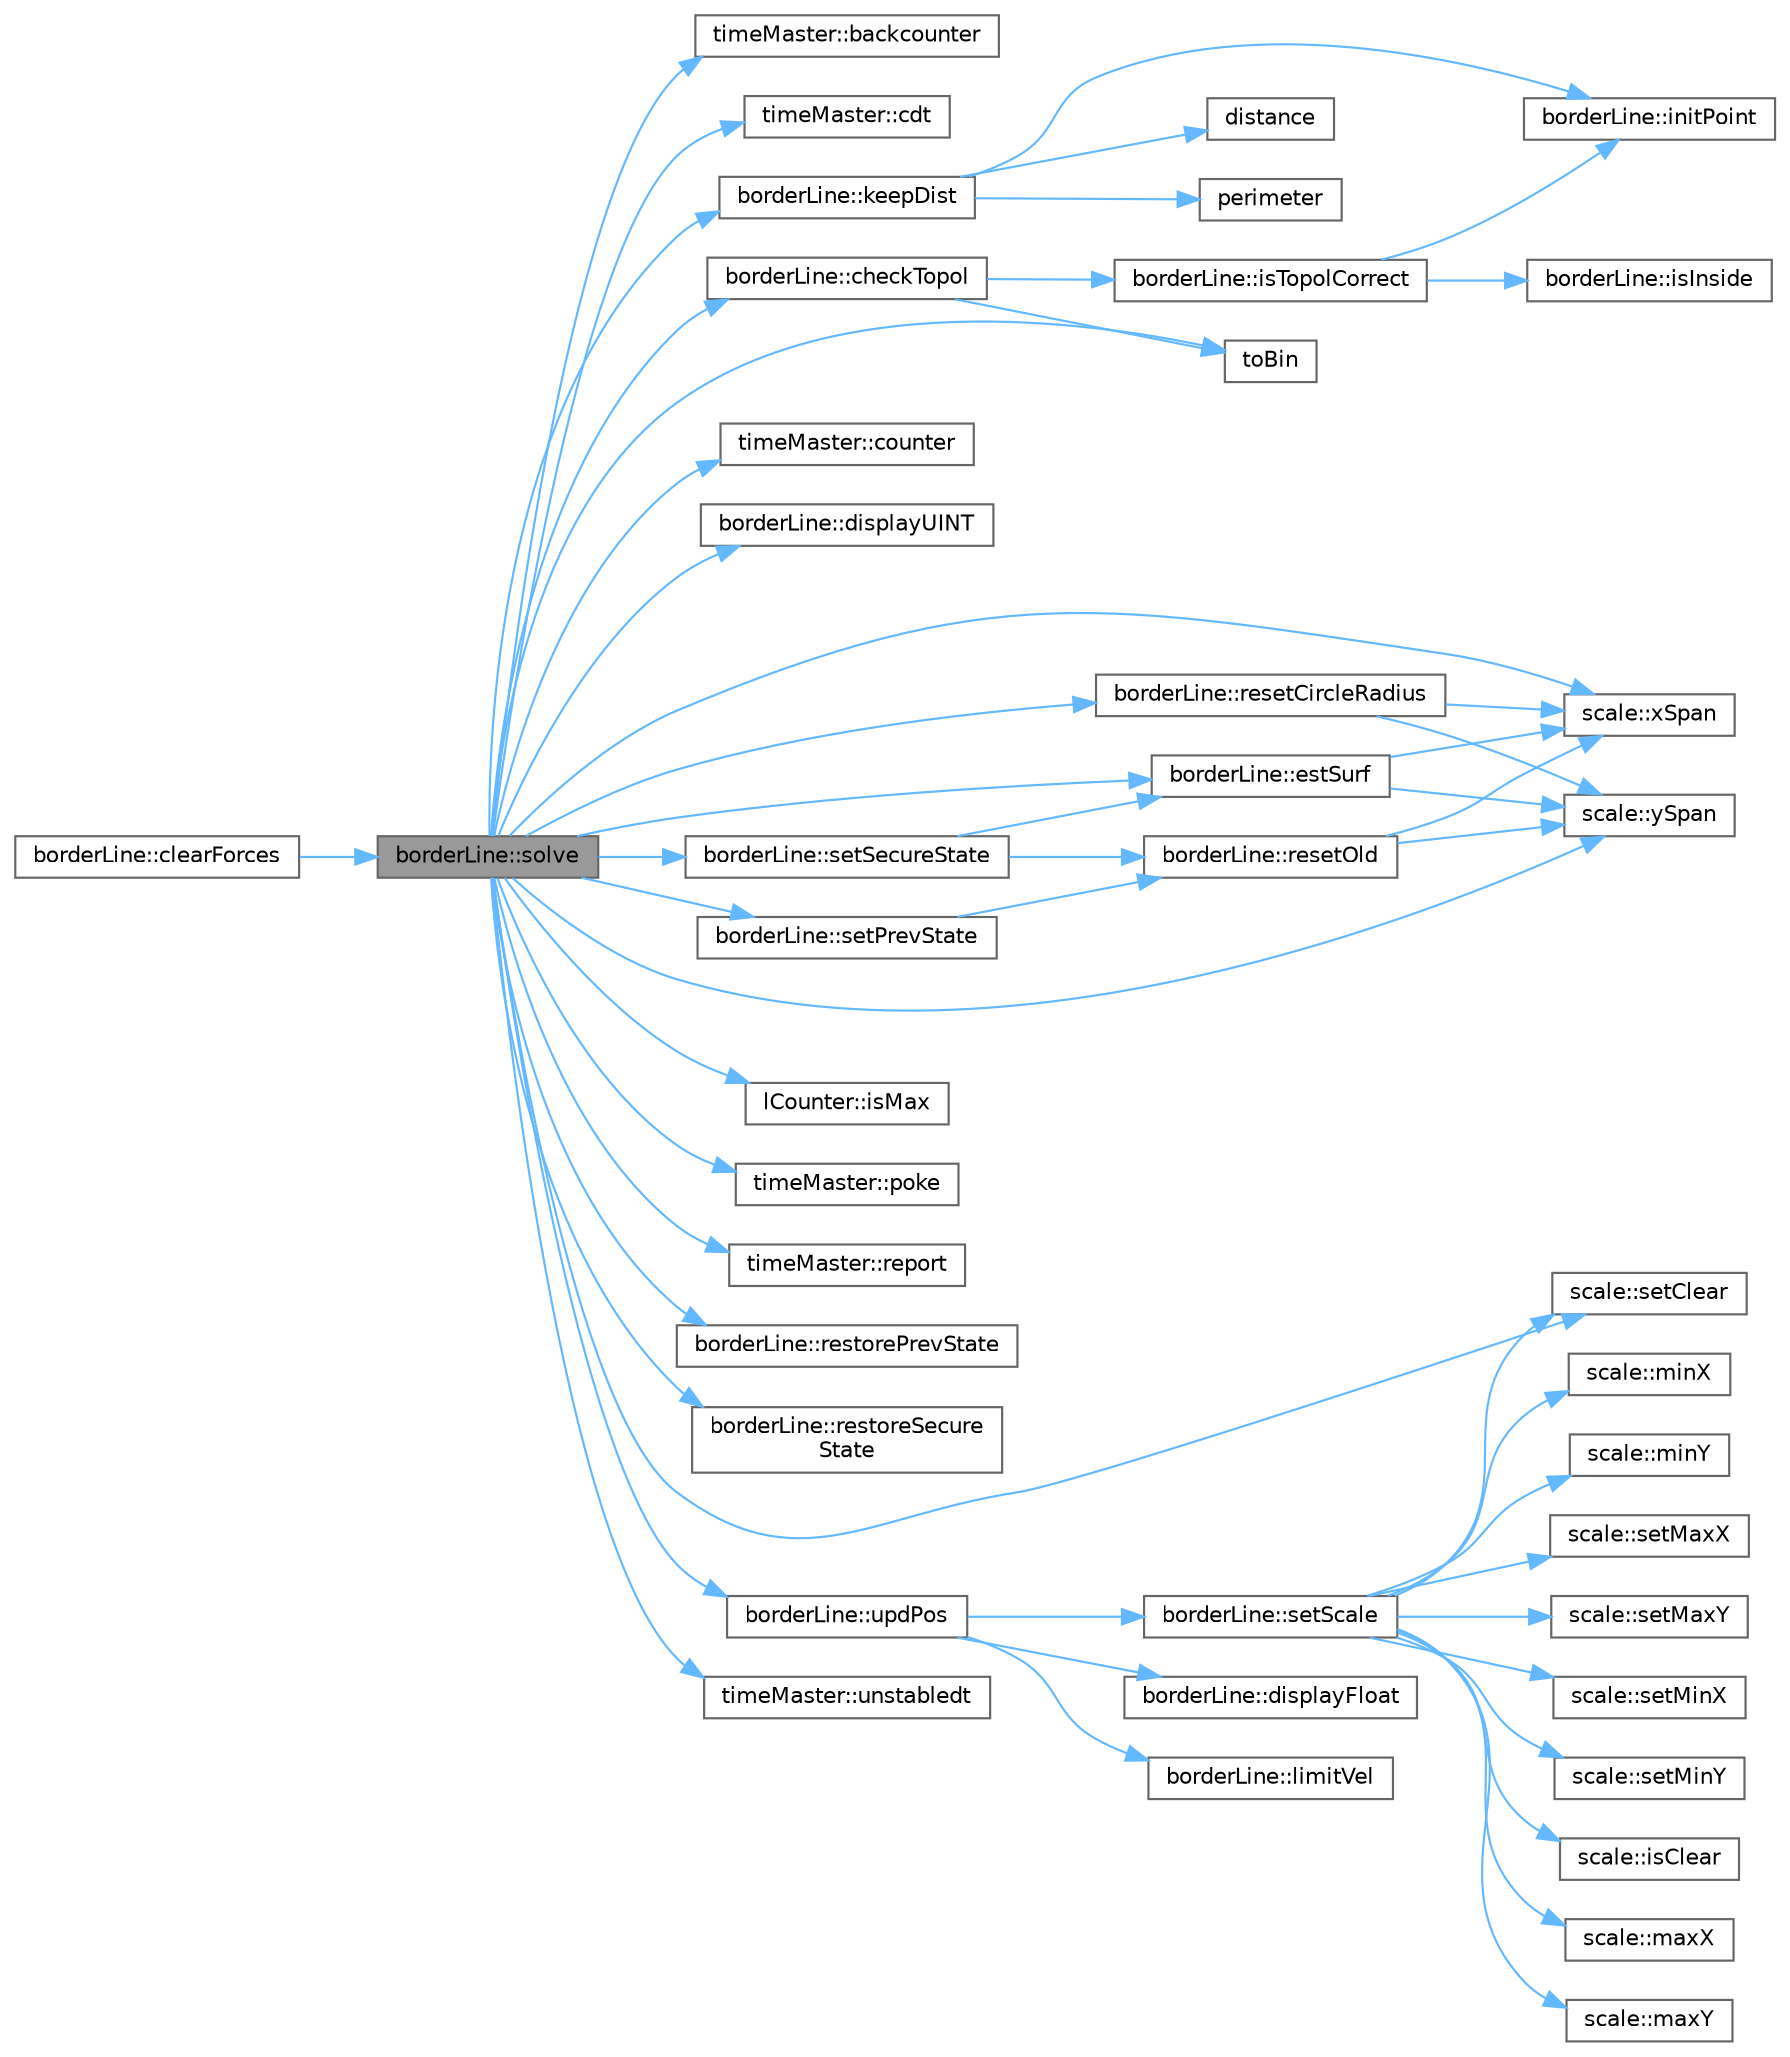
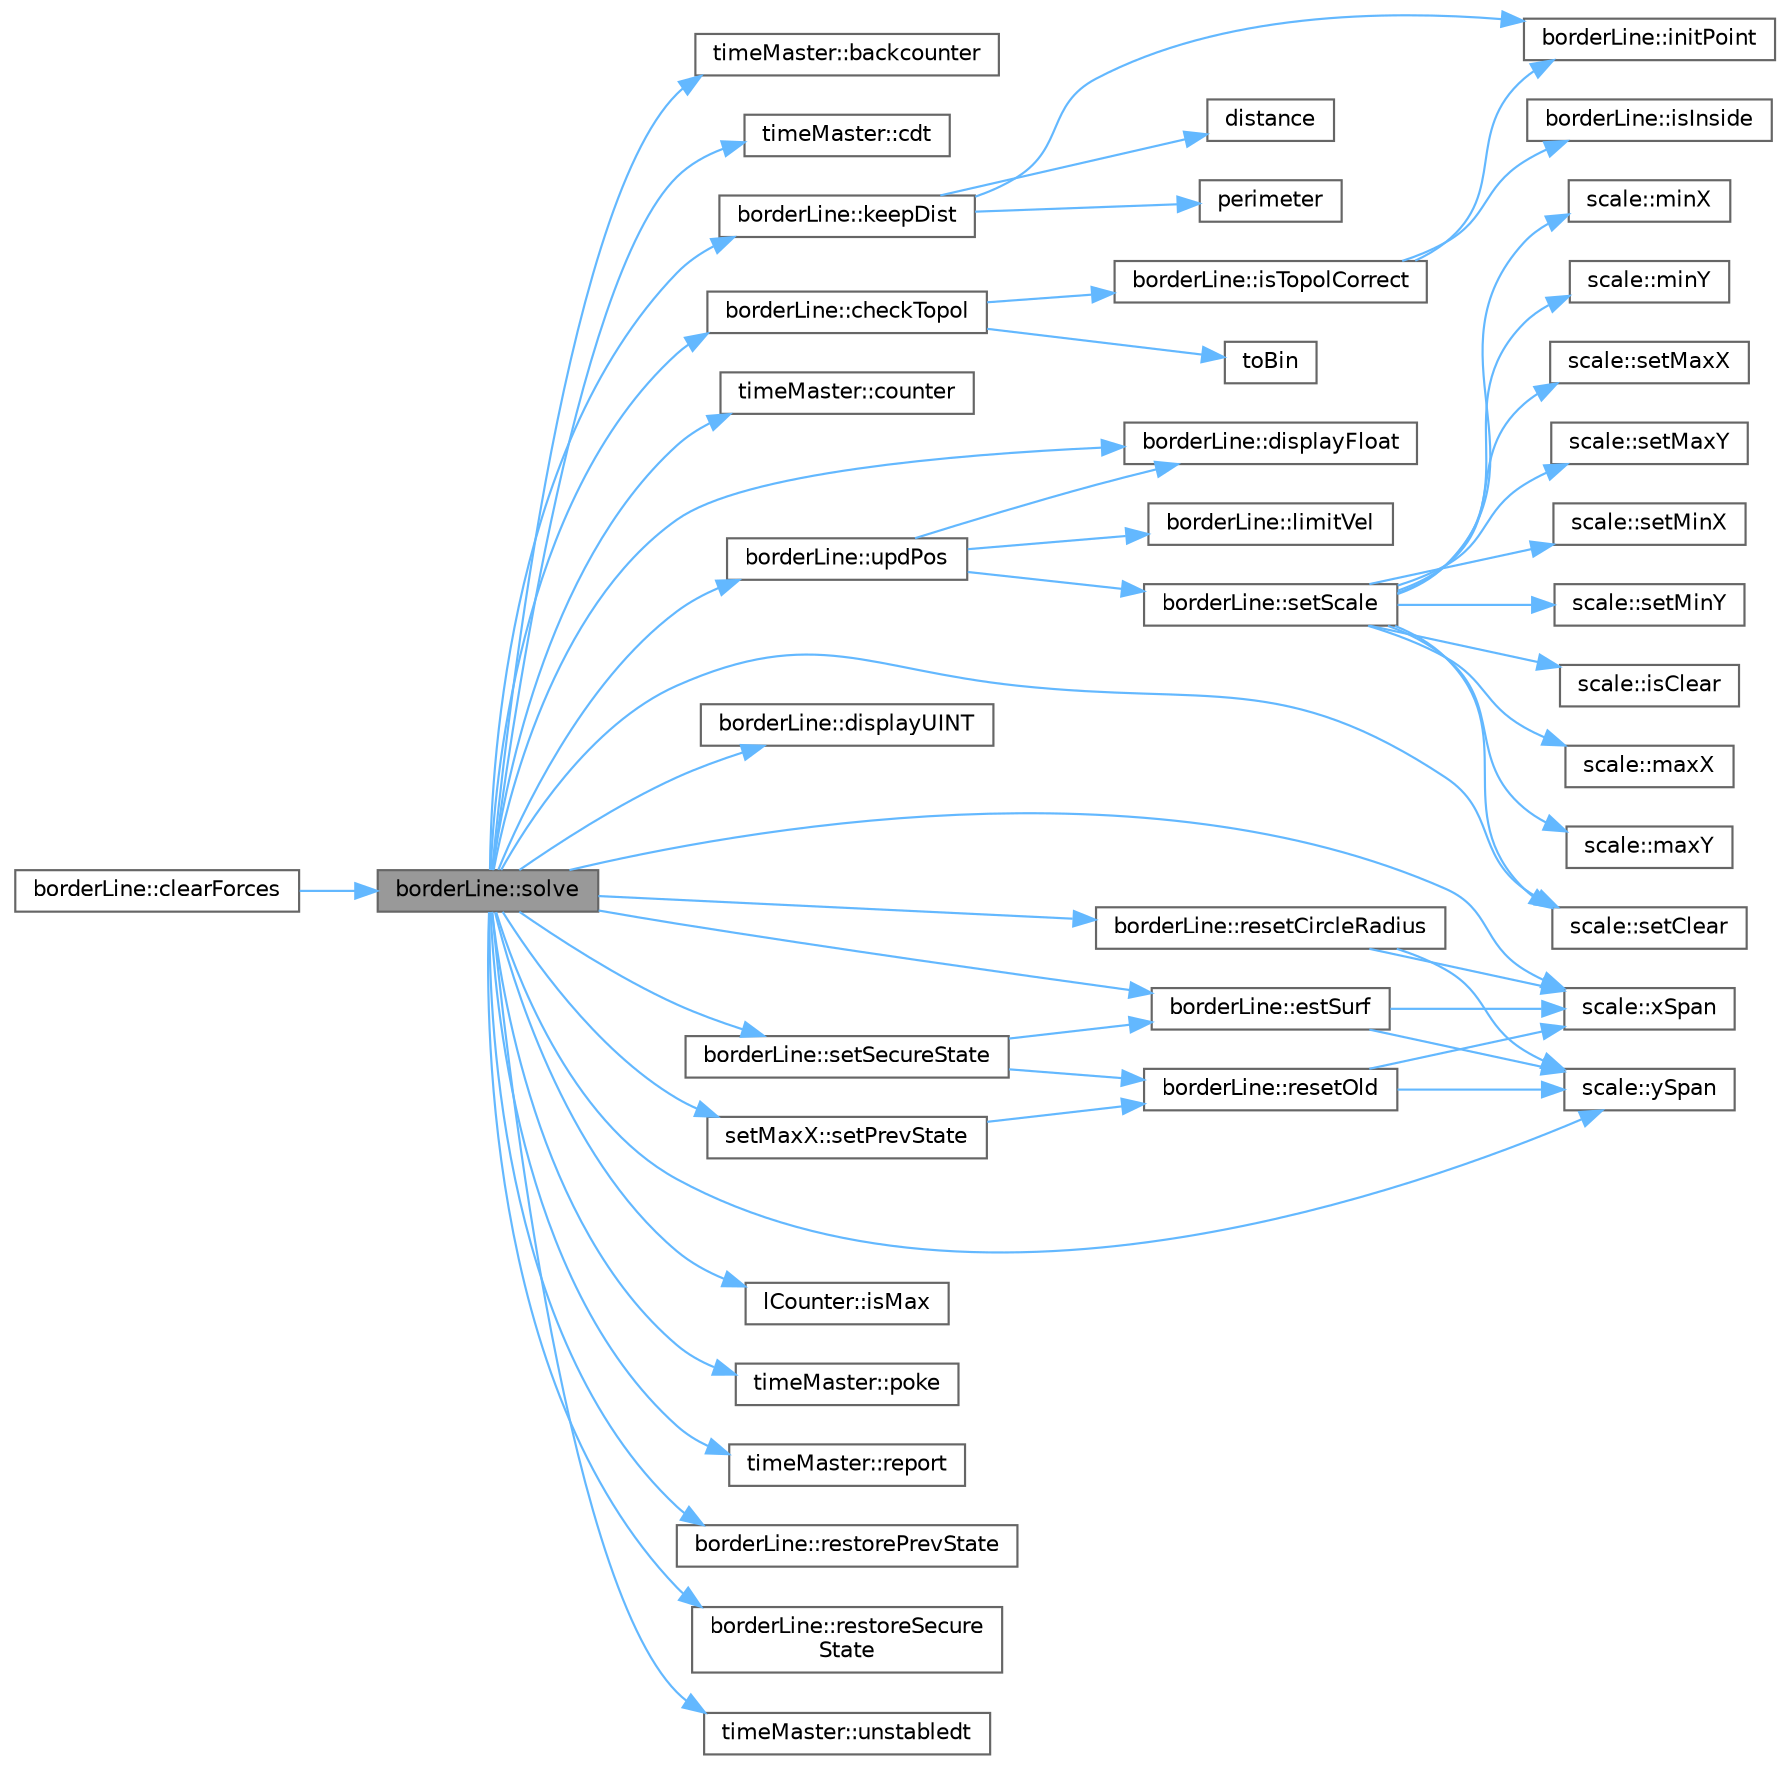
edge "borderLine::solve" -> "toBin": now "borderLine::solve" -> "borderLine::displayFloat"
node "borderLine::setPrevState": label "borderLine::setPrevState" -> "setMaxX::setPrevState"
